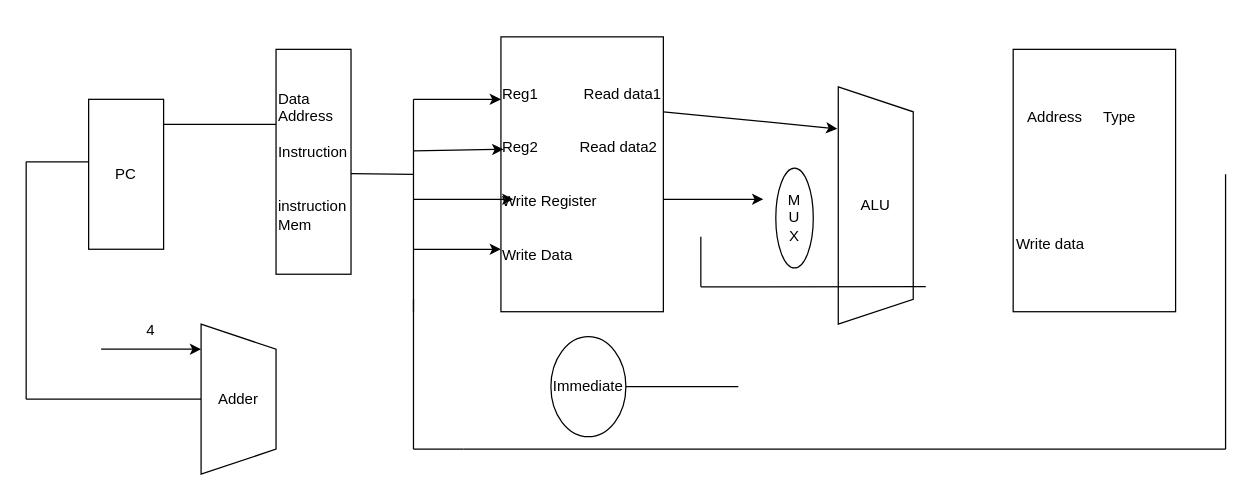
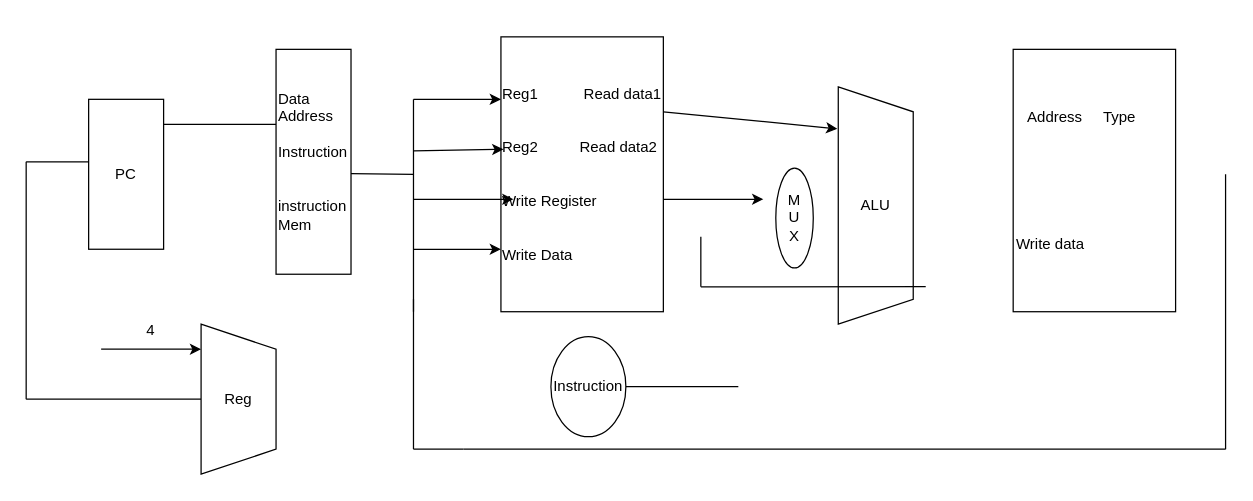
node "Immediate": label "Immediate" -> "Instruction"
node "Adder": label "Adder" -> "Reg"
